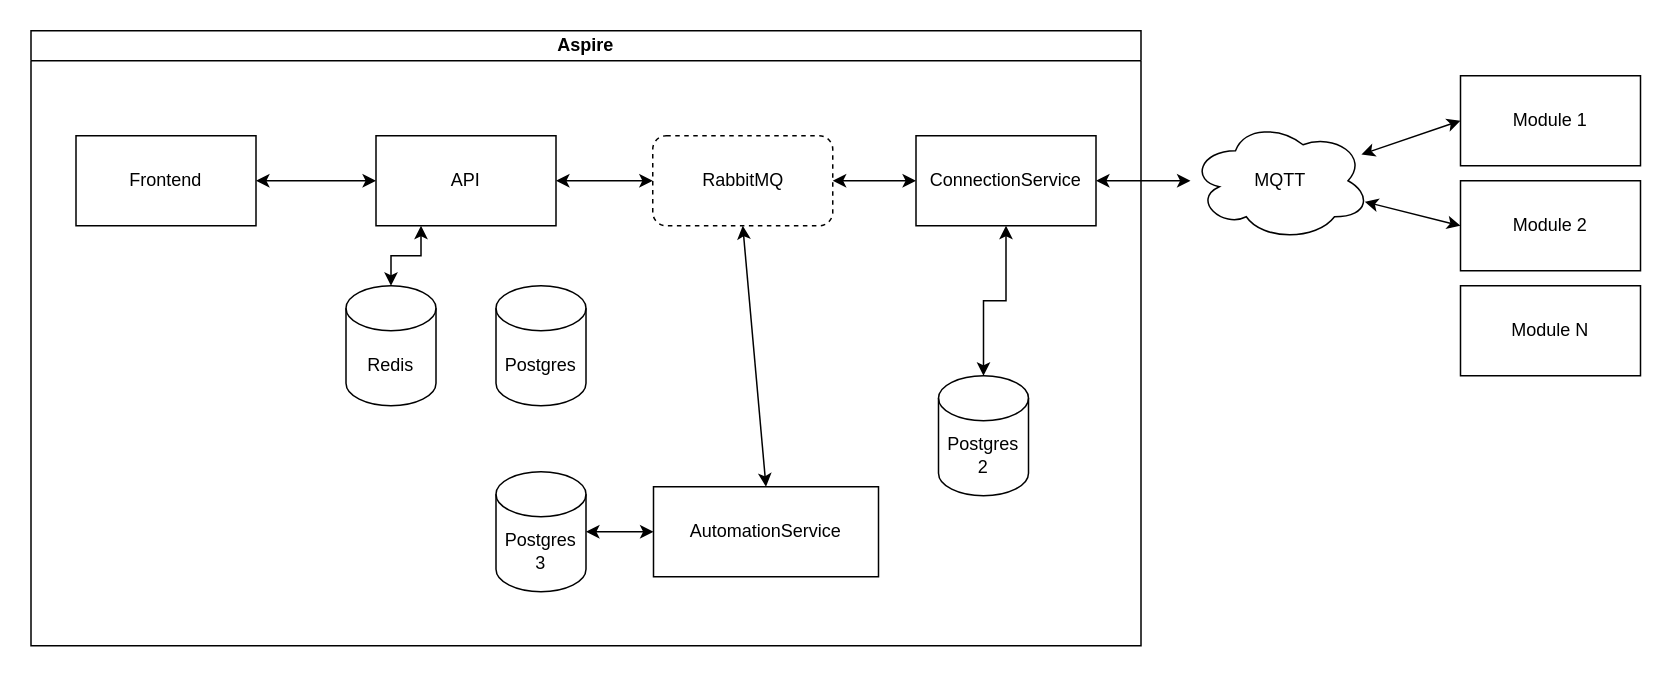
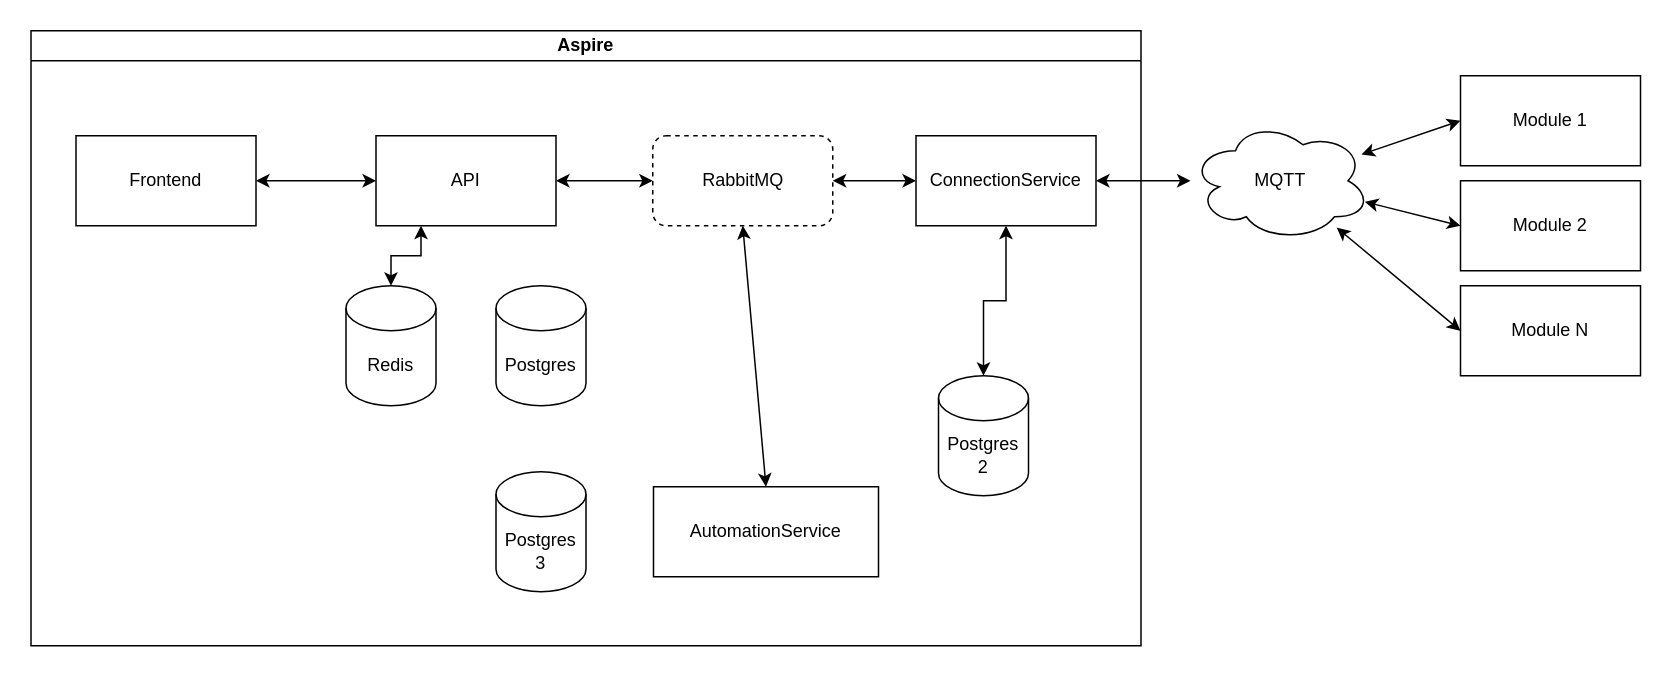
edge "MQTT" -- "Module N": added
edge "Postgres 3" -- "AutomationService": removed
